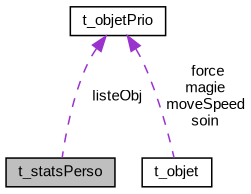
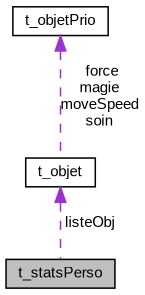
edge "t_statsPerso" -> "t_objetPrio": now "t_statsPerso" -> "t_objet"
